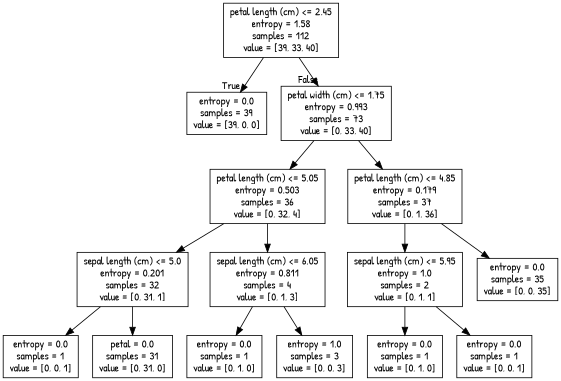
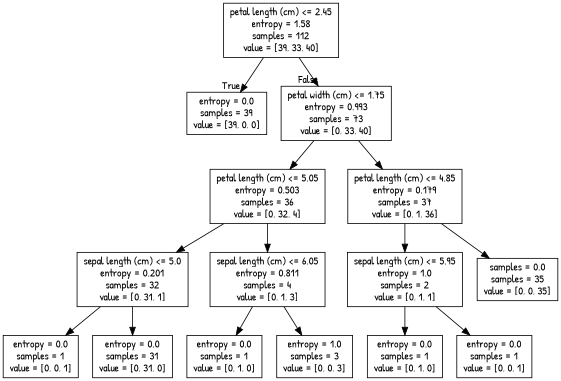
node "entropy = 0.0 samples = 35 value = [0, 0, 35]": label "entropy = 0.0 samples = 35 value = [0, 0, 35]" -> "samples = 0.0 samples = 35 value = [0, 0, 35]"
node "petal = 0.0 samples = 31 value = [0, 31, 0]": label "petal = 0.0 samples = 31 value = [0, 31, 0]" -> "entropy = 0.0 samples = 31 value = [0, 31, 0]"
